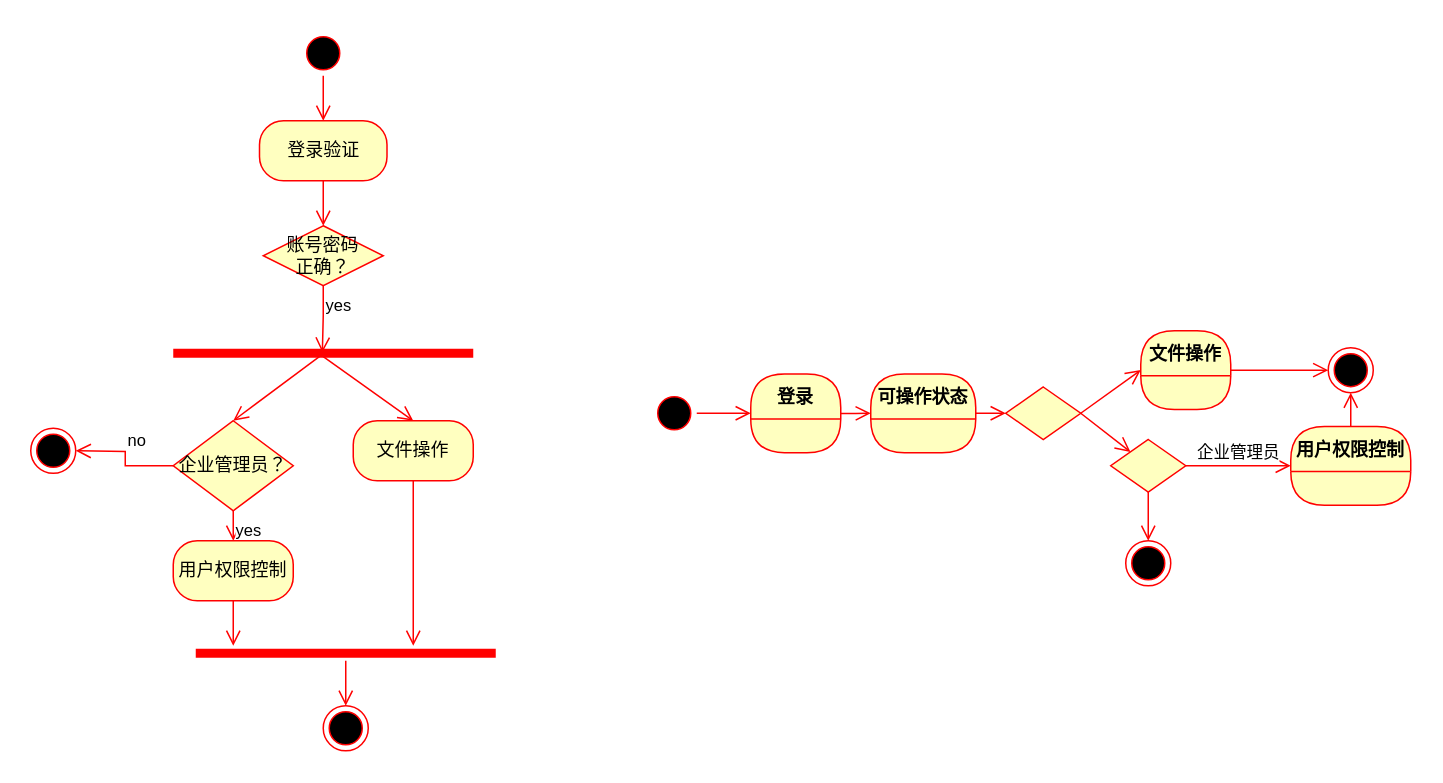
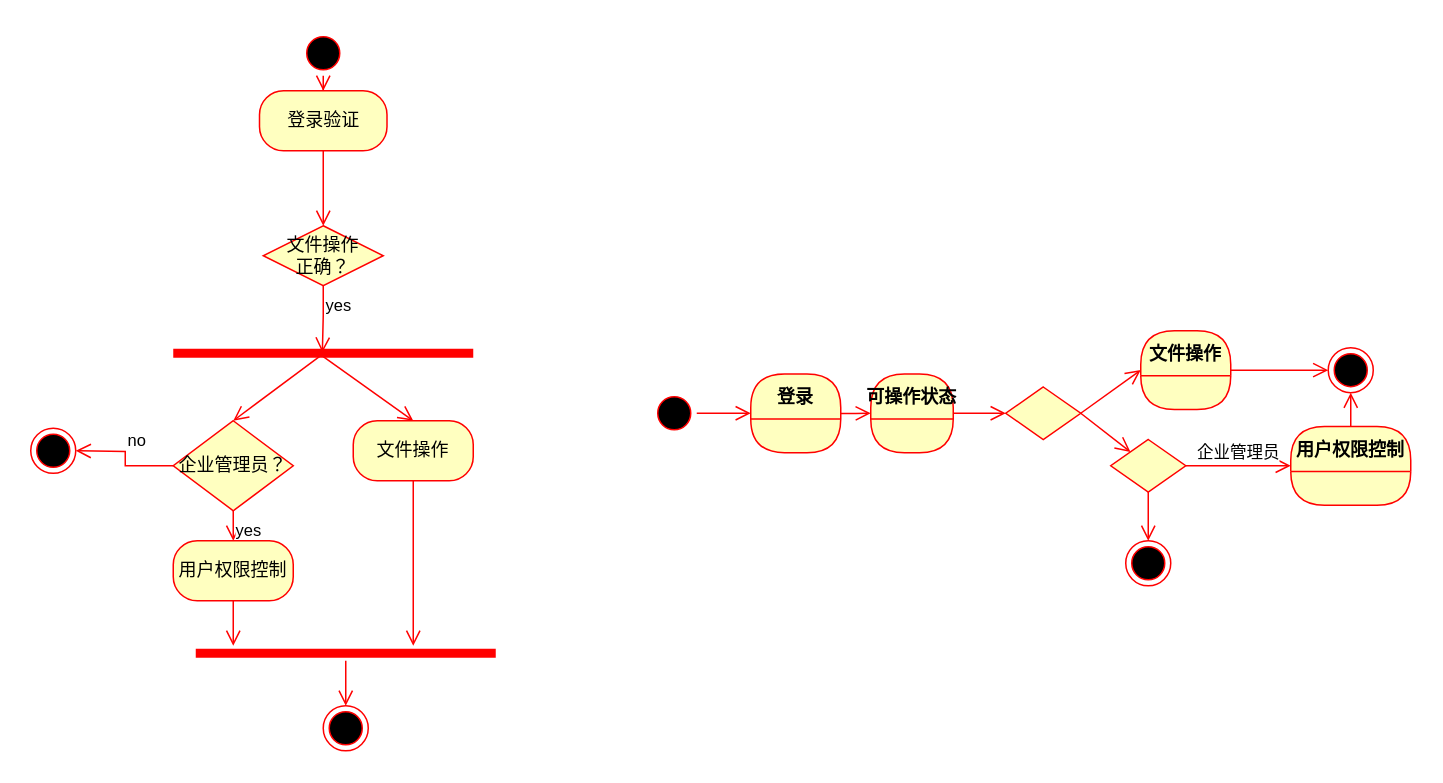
node "登录验证": moved (323, 151) -> (323, 121)
node "账号密码 正确？": label "账号密码 正确？" -> "文件操作 正确？"
node "可操作状态": size 105x79 -> 83x79
